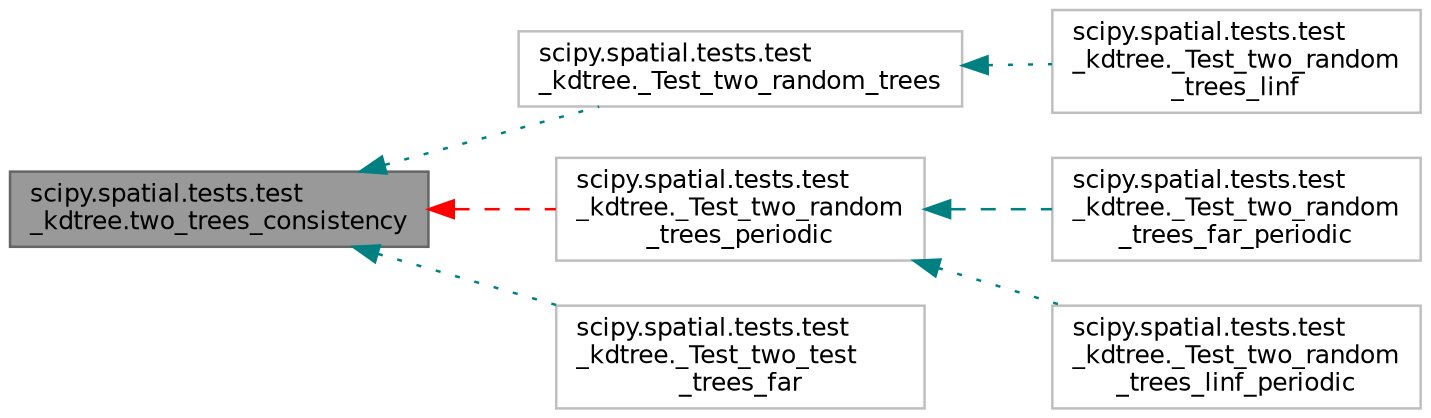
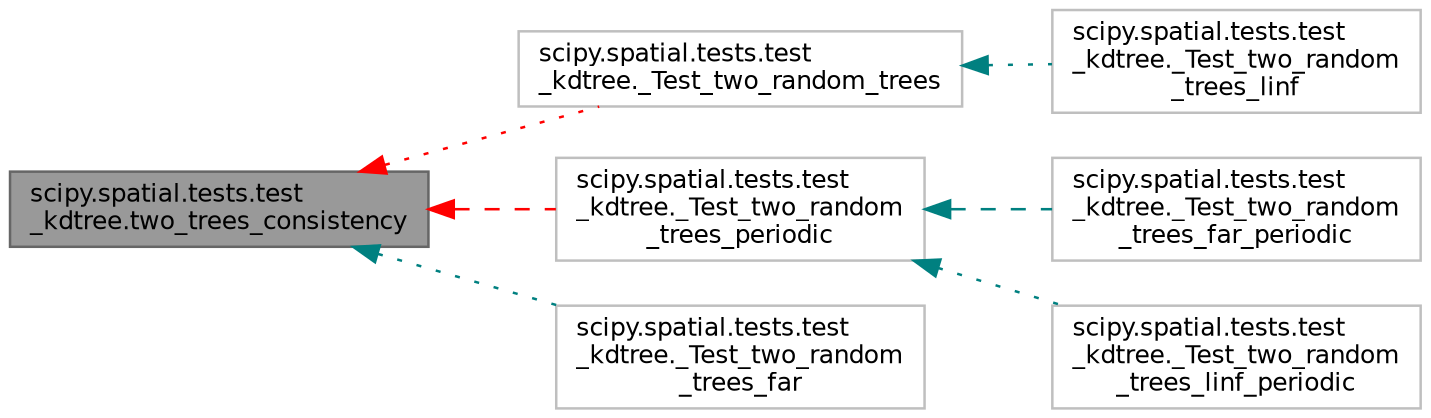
edge "scipy.spatial.tests.test _kdtree._Test_two_random_trees" -> "scipy.spatial.tests.test _kdtree.two_trees_consistency": color teal -> red
node "scipy.spatial.tests.test _kdtree._Test_two_test _trees_far": label "scipy.spatial.tests.test _kdtree._Test_two_test _trees_far" -> "scipy.spatial.tests.test _kdtree._Test_two_random _trees_far"
